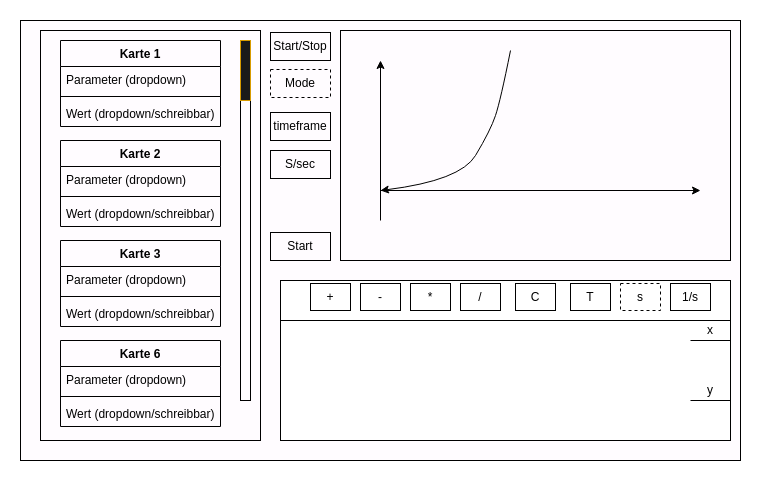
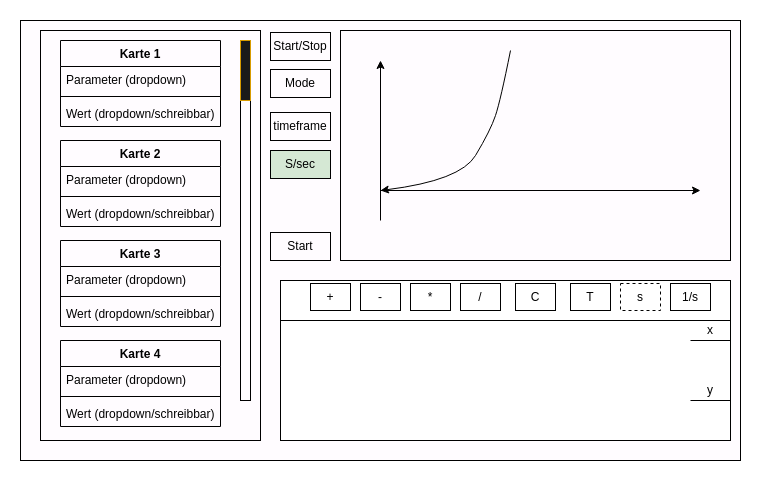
node "Mode": style dashed -> solid
node "S/sec": fillcolor #fffcff -> #d5e8d4
node "Karte 6": label "Karte 6" -> "Karte 4"
